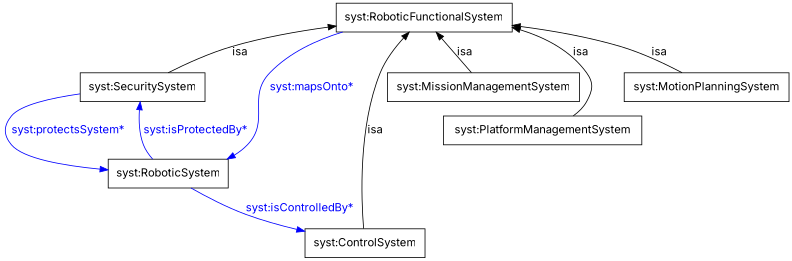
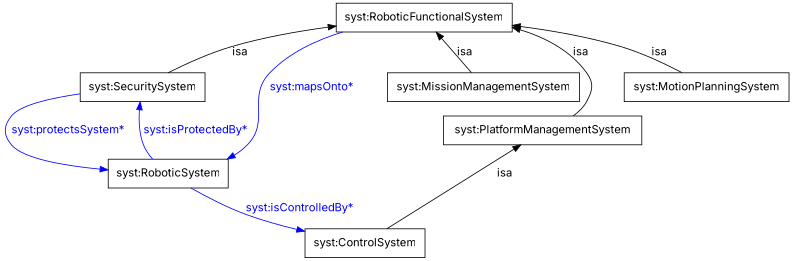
edge "syst:ControlSystem" -> "syst:RoboticFunctionalSystem": now "syst:ControlSystem" -> "syst:PlatformManagementSystem"
